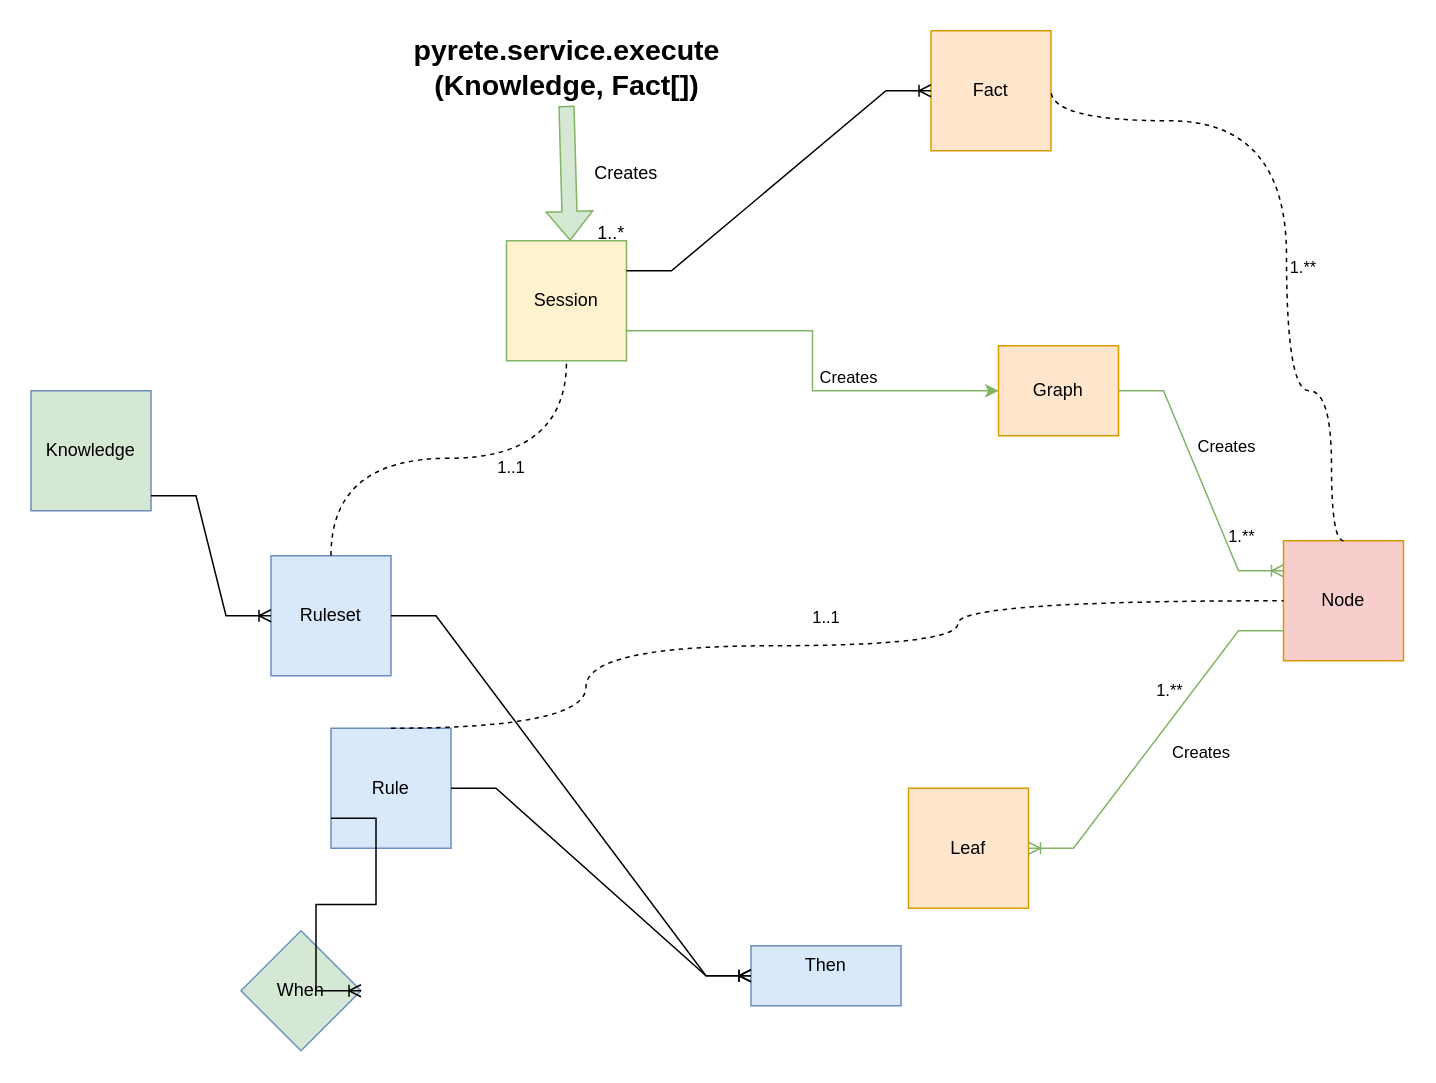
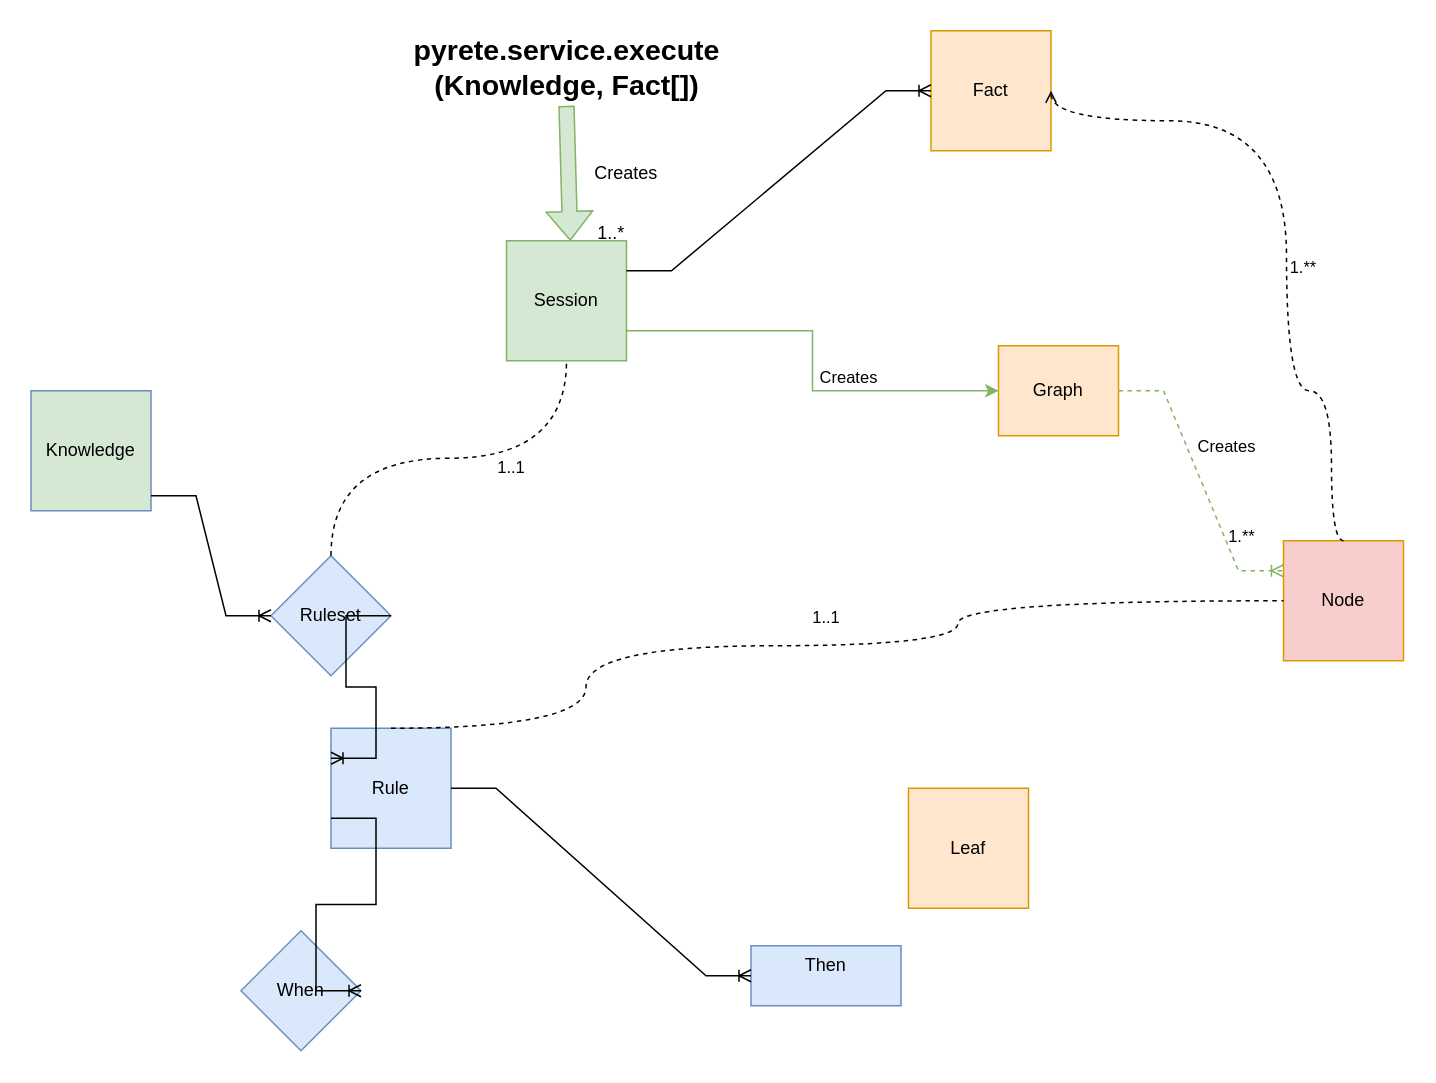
edge "Fact" -- "Node": arrowhead none -> open
node "Session": fillcolor #fff2cc -> #d5e8d4
edge "Graph" -> "Node": style solid -> dashed
node "Ruleset": shape rectangle -> diamond
edge "Node" -> "Leaf": removed, labels "1.**", "Creates"
edge "Ruleset" -> "Then": now "Ruleset" -> "Rule"
node "When": fillcolor #d5e8d4 -> #dae8fc
